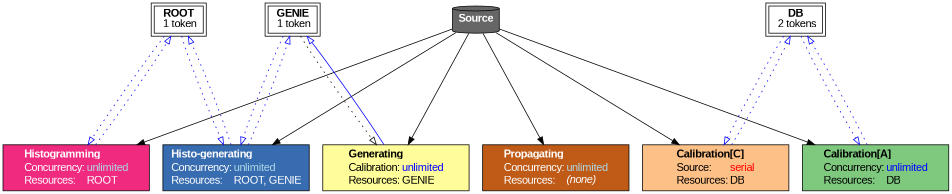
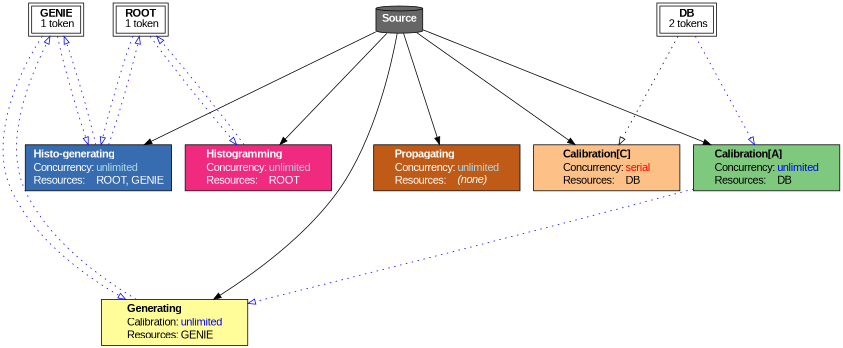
edge "DB" -> "Calibration[C]": color blue -> black
edge "GENIE" -> "Generating": color black -> blue
edge "Generating" -> "GENIE": style solid -> dotted
edge "Calibration[A]" -> "DB": now "Calibration[A]" -> "Generating"
edge "Calibration[C]" -> "DB": removed
node "Calibration[C]": text "Source:" -> "Concurrency:"
